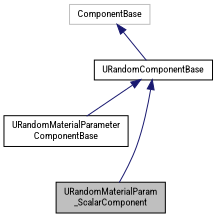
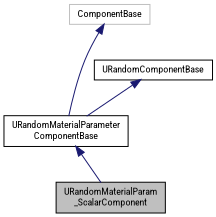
edge "URandomComponentBase" -> "ComponentBase": now "URandomMaterialParameter ComponentBase" -> "ComponentBase"
edge "URandomMaterialParam _ScalarComponent" -> "URandomComponentBase": now "URandomMaterialParam _ScalarComponent" -> "URandomMaterialParameter ComponentBase"
